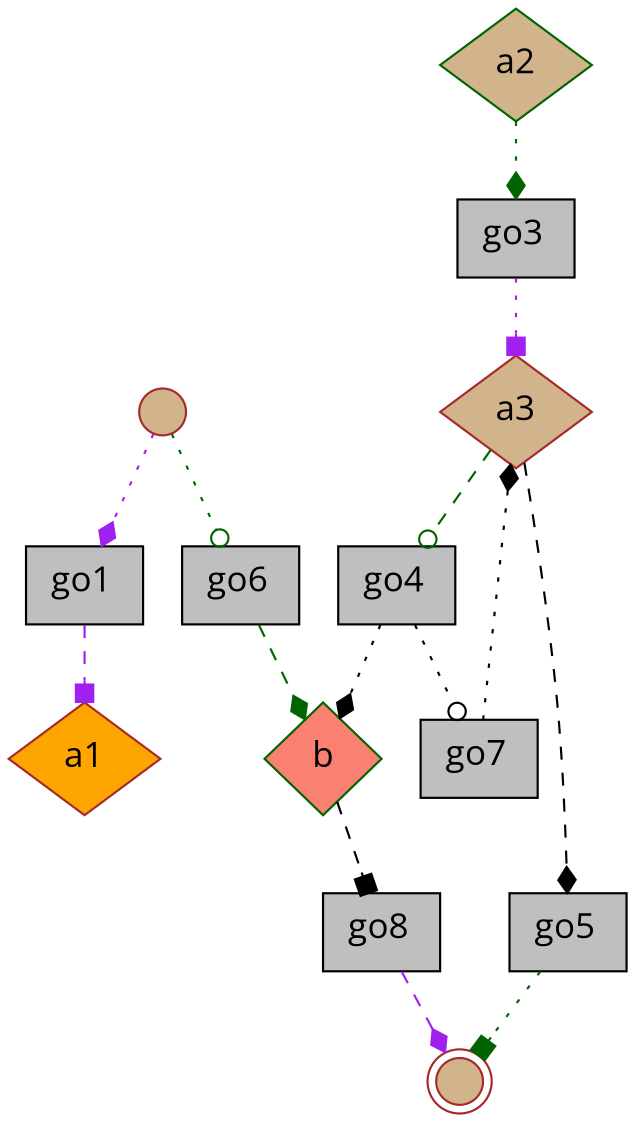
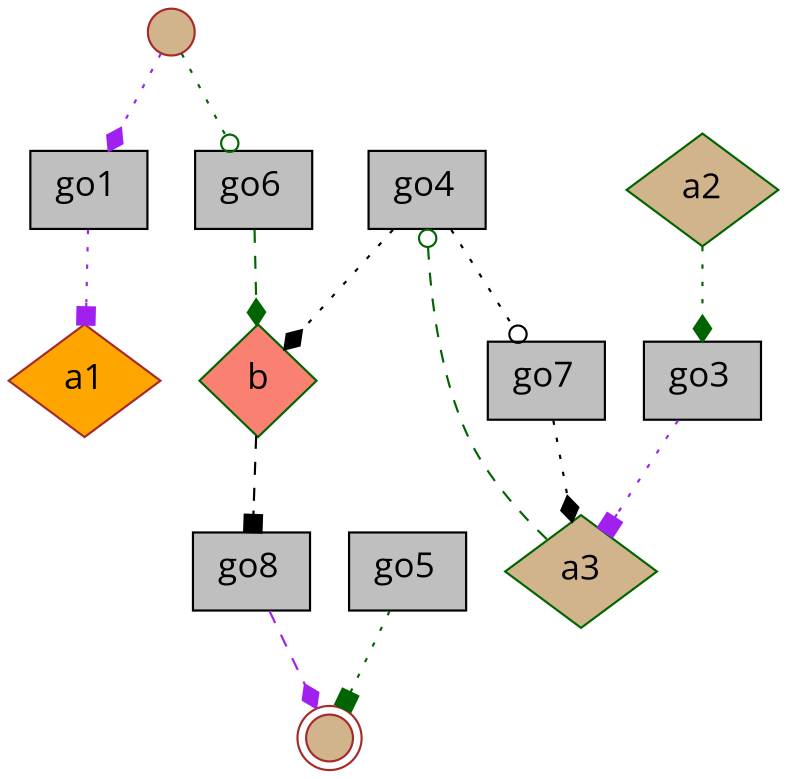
node "a3": color brown -> darkgreen
edge "go1" -> "a1": style dashed -> dotted
edge "a3" -> "go5": removed
